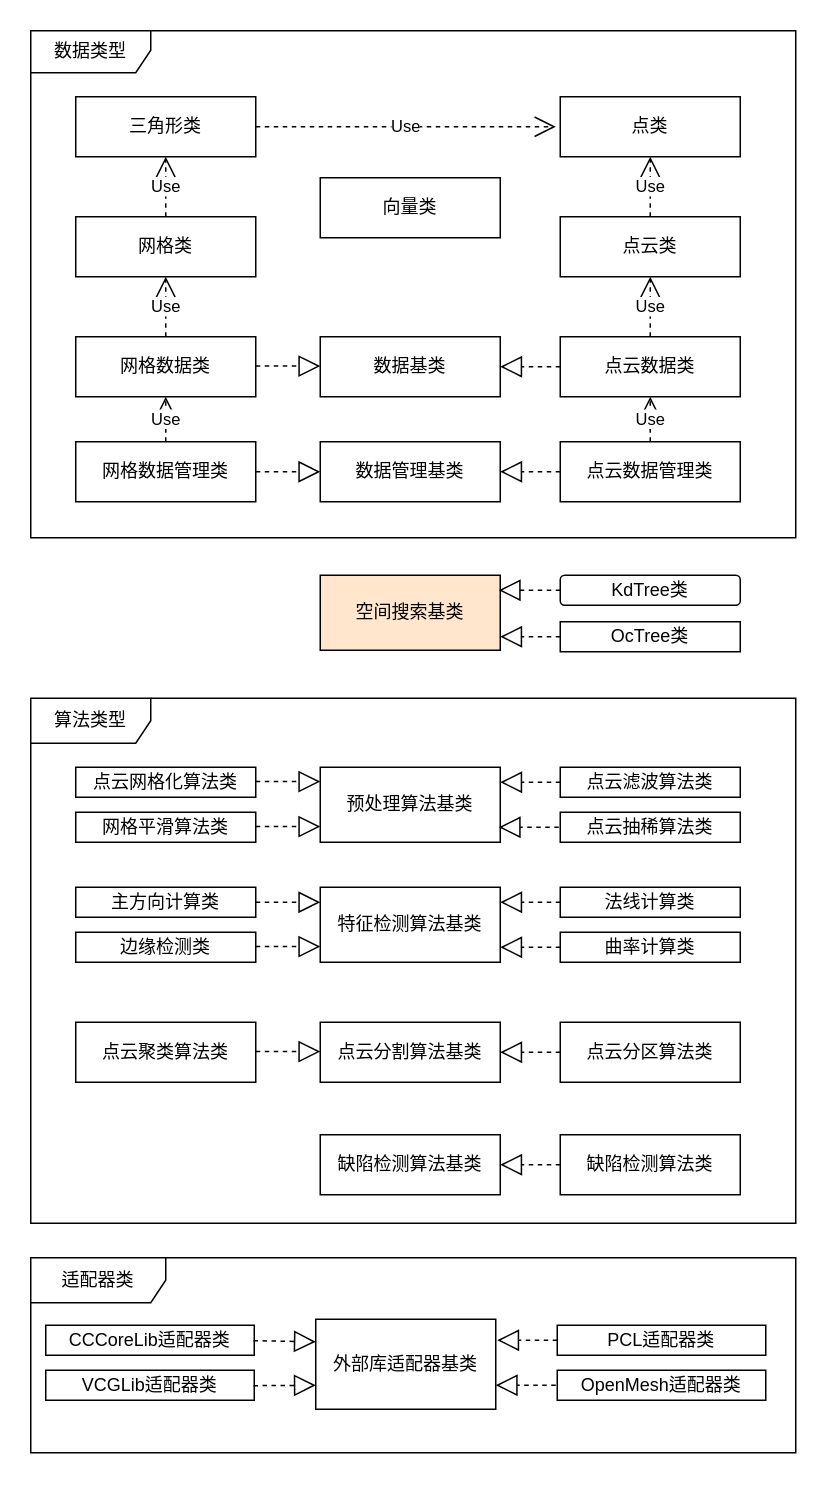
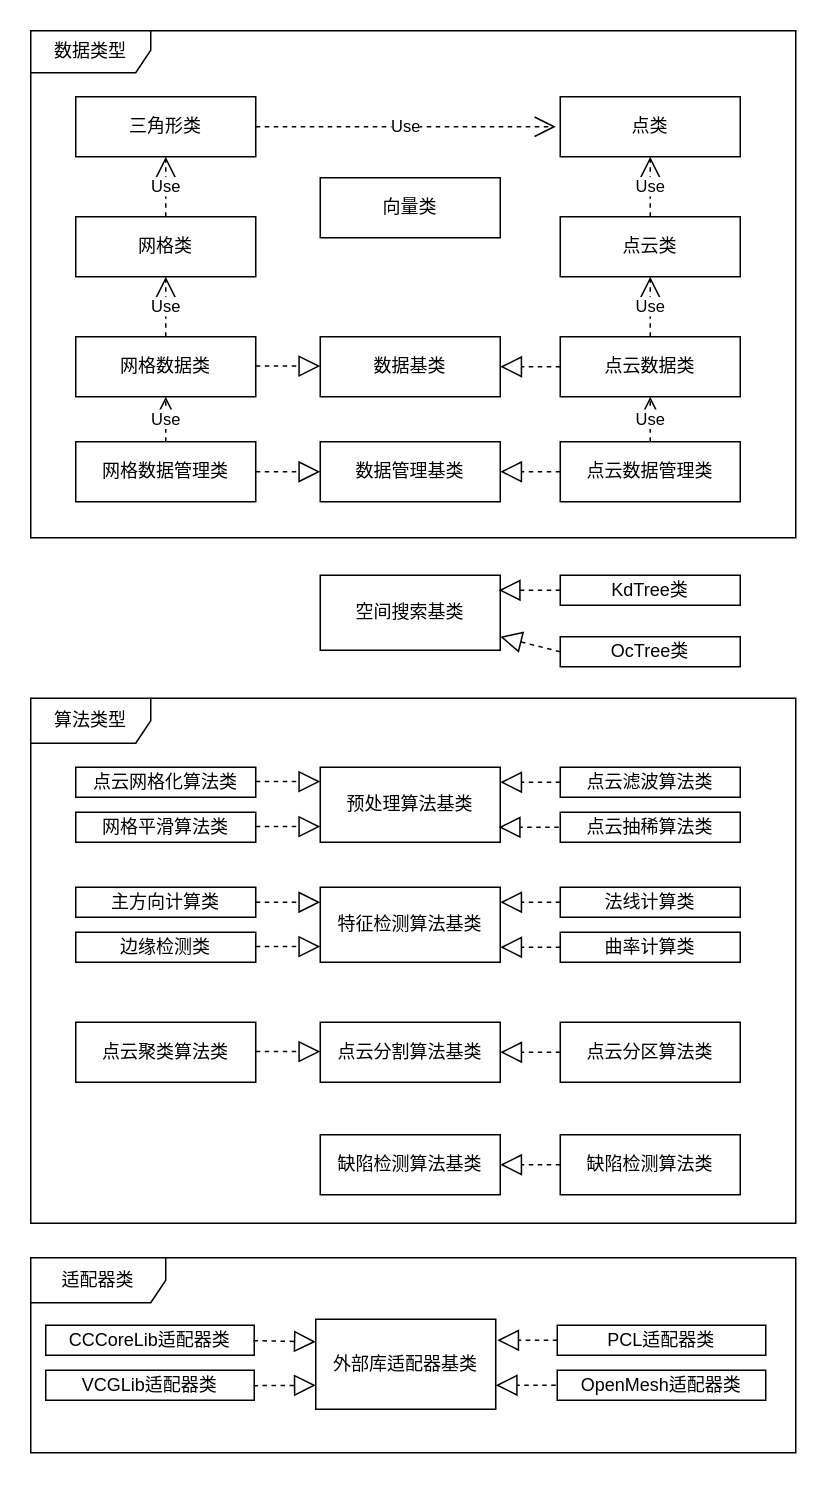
node "KdTree类": shape rounded rectangle -> rectangle
node "空间搜索基类": fillcolor #ffe6cc -> #ffffff
node "OcTree类": moved (650, 637) -> (650, 652)
